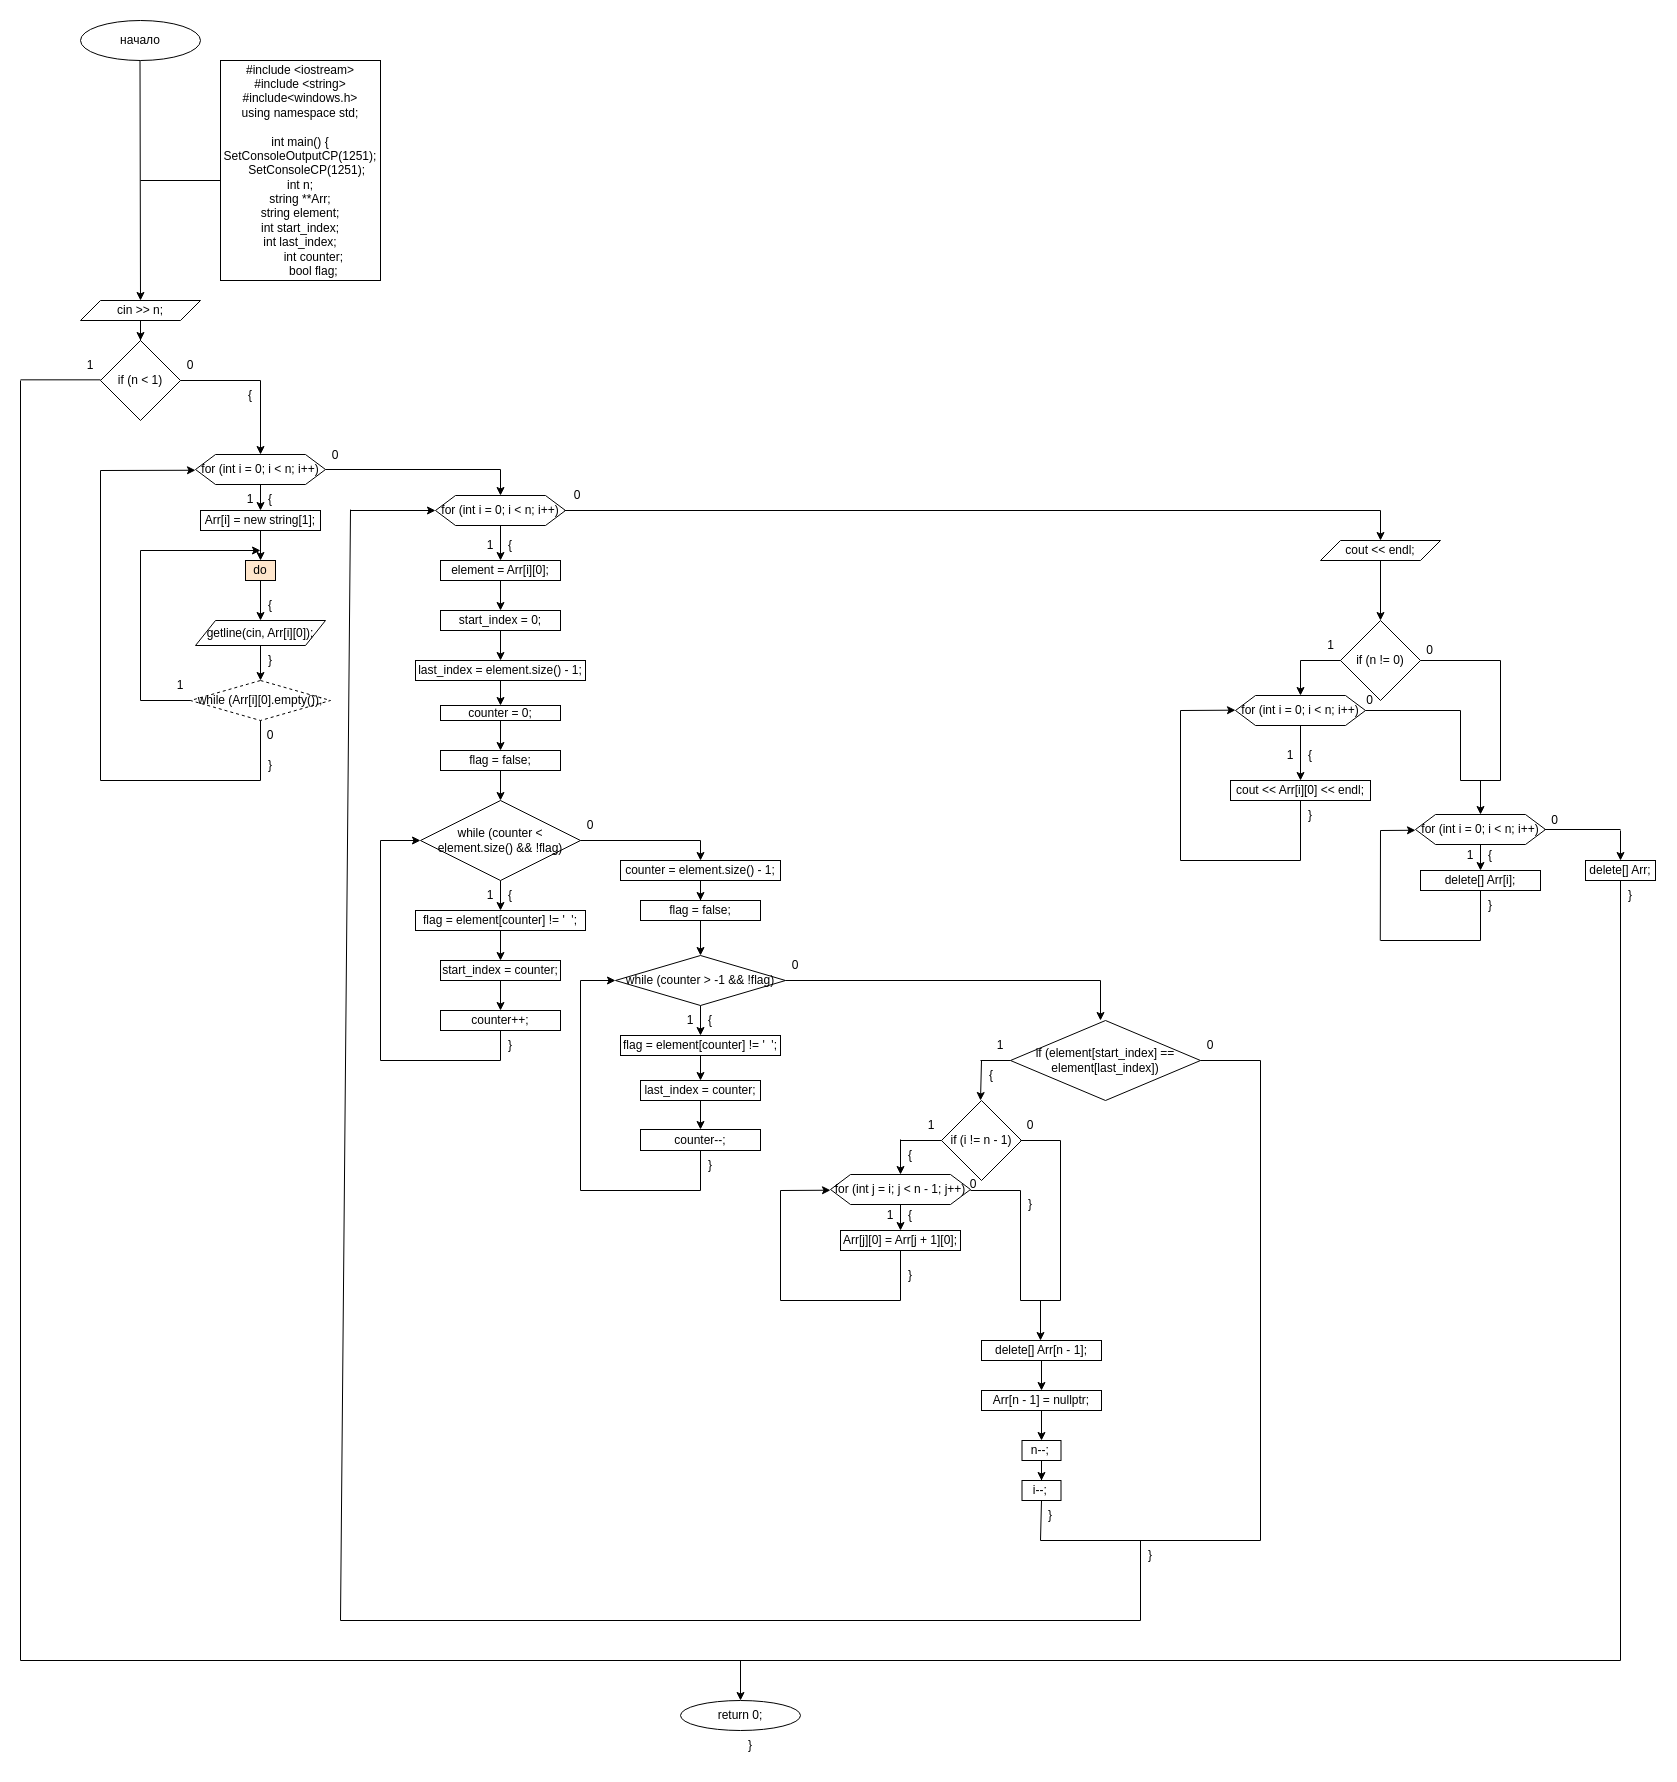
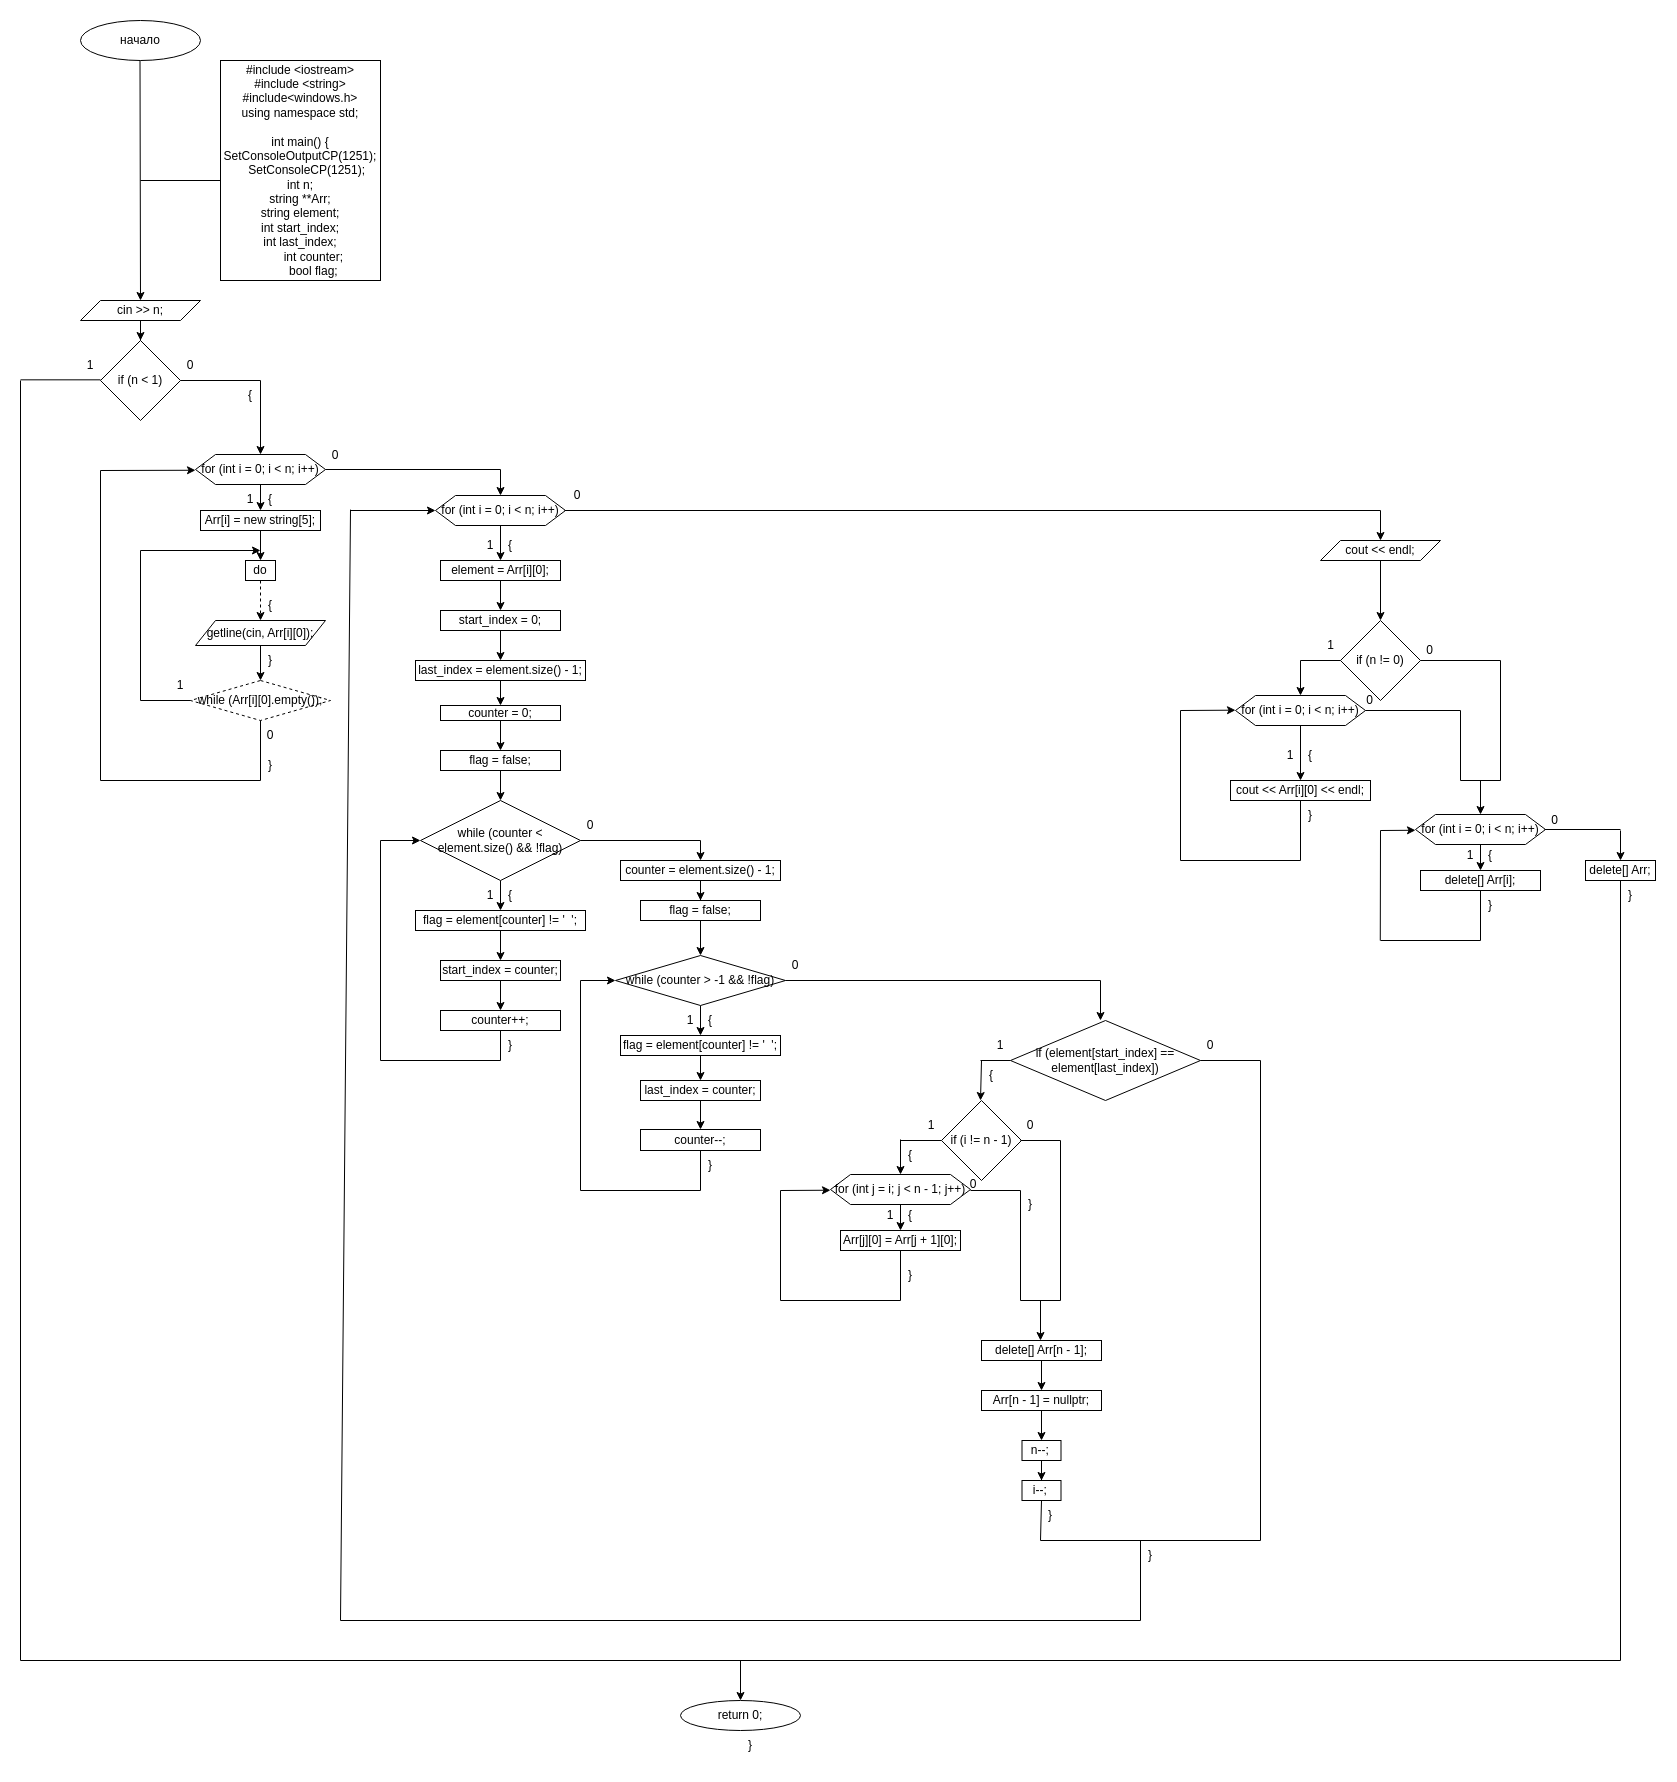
node "Arr[i] = new string[1];": label "Arr[i] = new string[1];" -> "Arr[i] = new string[5];"
node "do": fillcolor #ffe6cc -> #ffffff
edge "do" -> "getline(cin, Arr[i][0]);": style solid -> dashed
